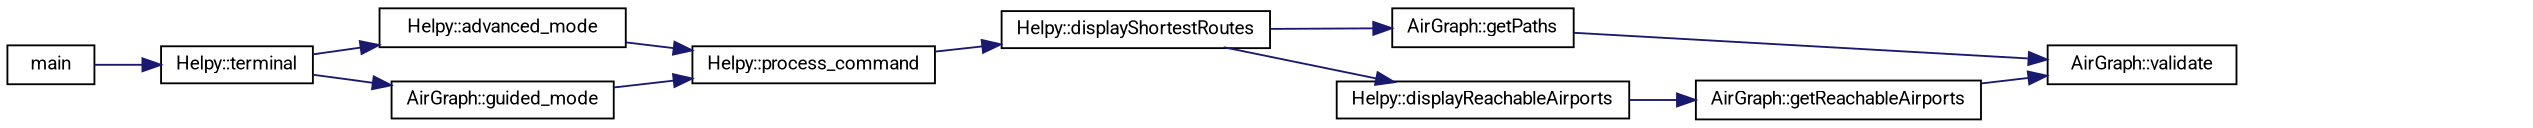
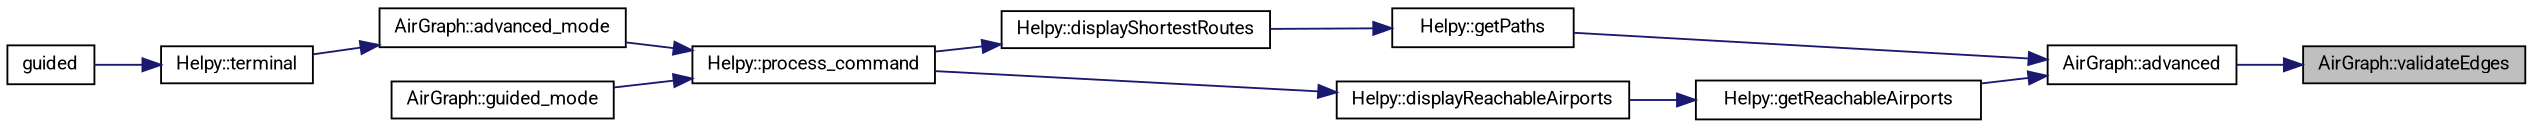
node "Helpy::advanced_mode": label "Helpy::advanced_mode" -> "AirGraph::advanced_mode"
node "AirGraph::getPaths": label "AirGraph::getPaths" -> "Helpy::getPaths"
edge "Helpy::displayShortestRoutes" -> "Helpy::displayReachableAirports": now "Helpy::process_command" -> "Helpy::displayReachableAirports"
node "main": label "main" -> "guided"
node "AirGraph::validate": label "AirGraph::validate" -> "AirGraph::advanced"
node "AirGraph::validateEdges": added
edge "Helpy::terminal" -> "AirGraph::guided_mode": removed
node "AirGraph::getReachableAirports": label "AirGraph::getReachableAirports" -> "Helpy::getReachableAirports"
